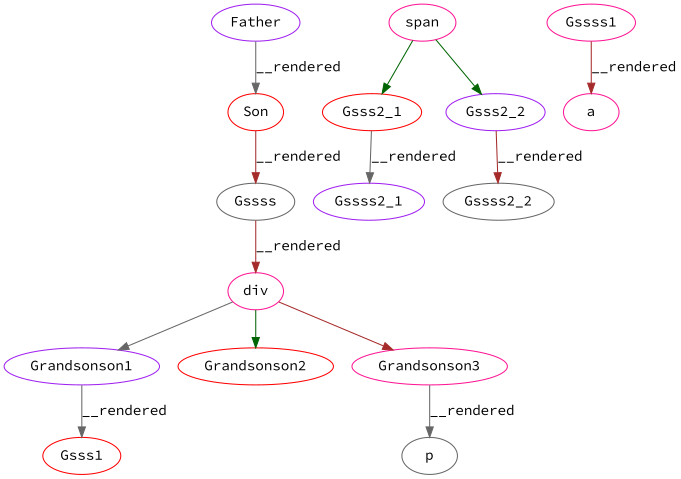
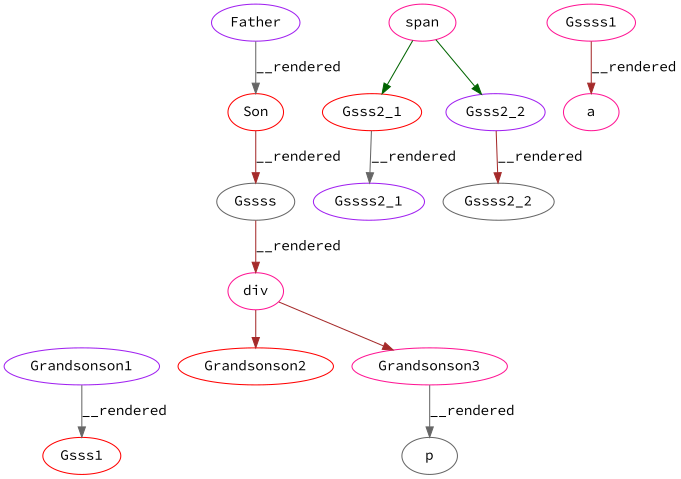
edge "div" -> "Grandsonson1": removed
edge "div" -> "Grandsonson2": color darkgreen -> brown
